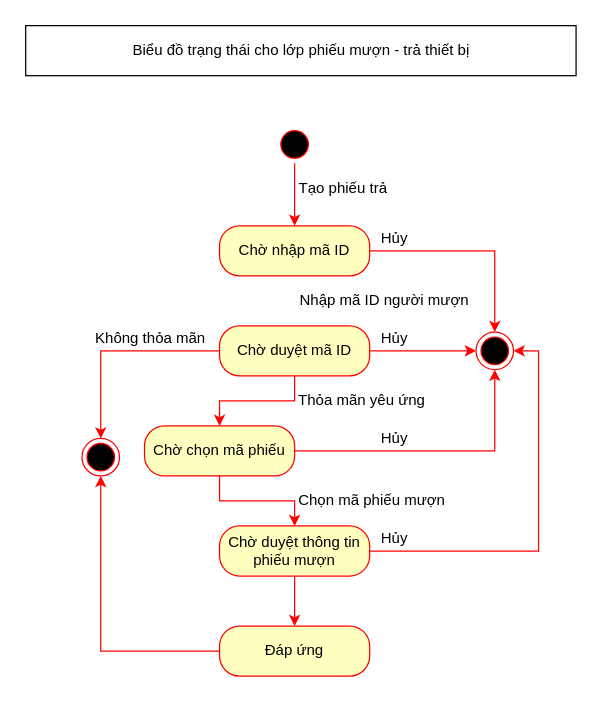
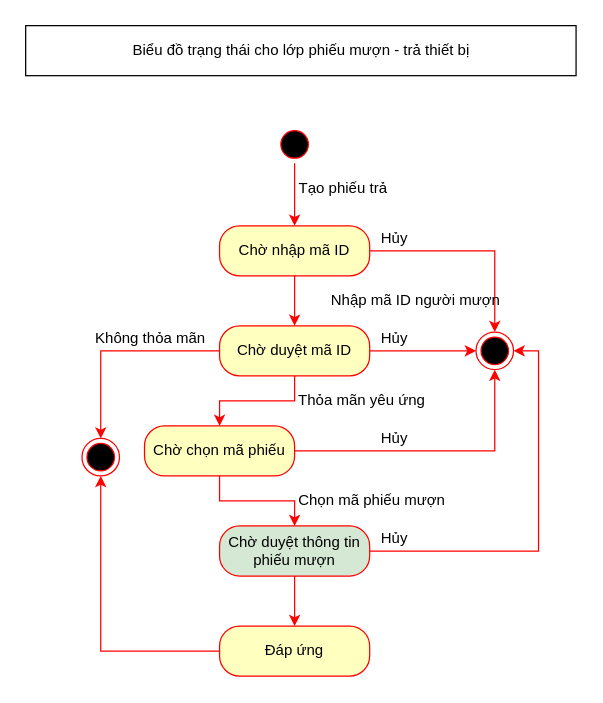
edge "Chờ nhập mã ID" -> "Chờ duyệt mã ID": added
node "Nhập mã ID người mượn": moved (384, 301) -> (416, 301)
node "Chờ duyệt thông tin phiếu mượn": fillcolor #ffffc0 -> #d5e8d4
